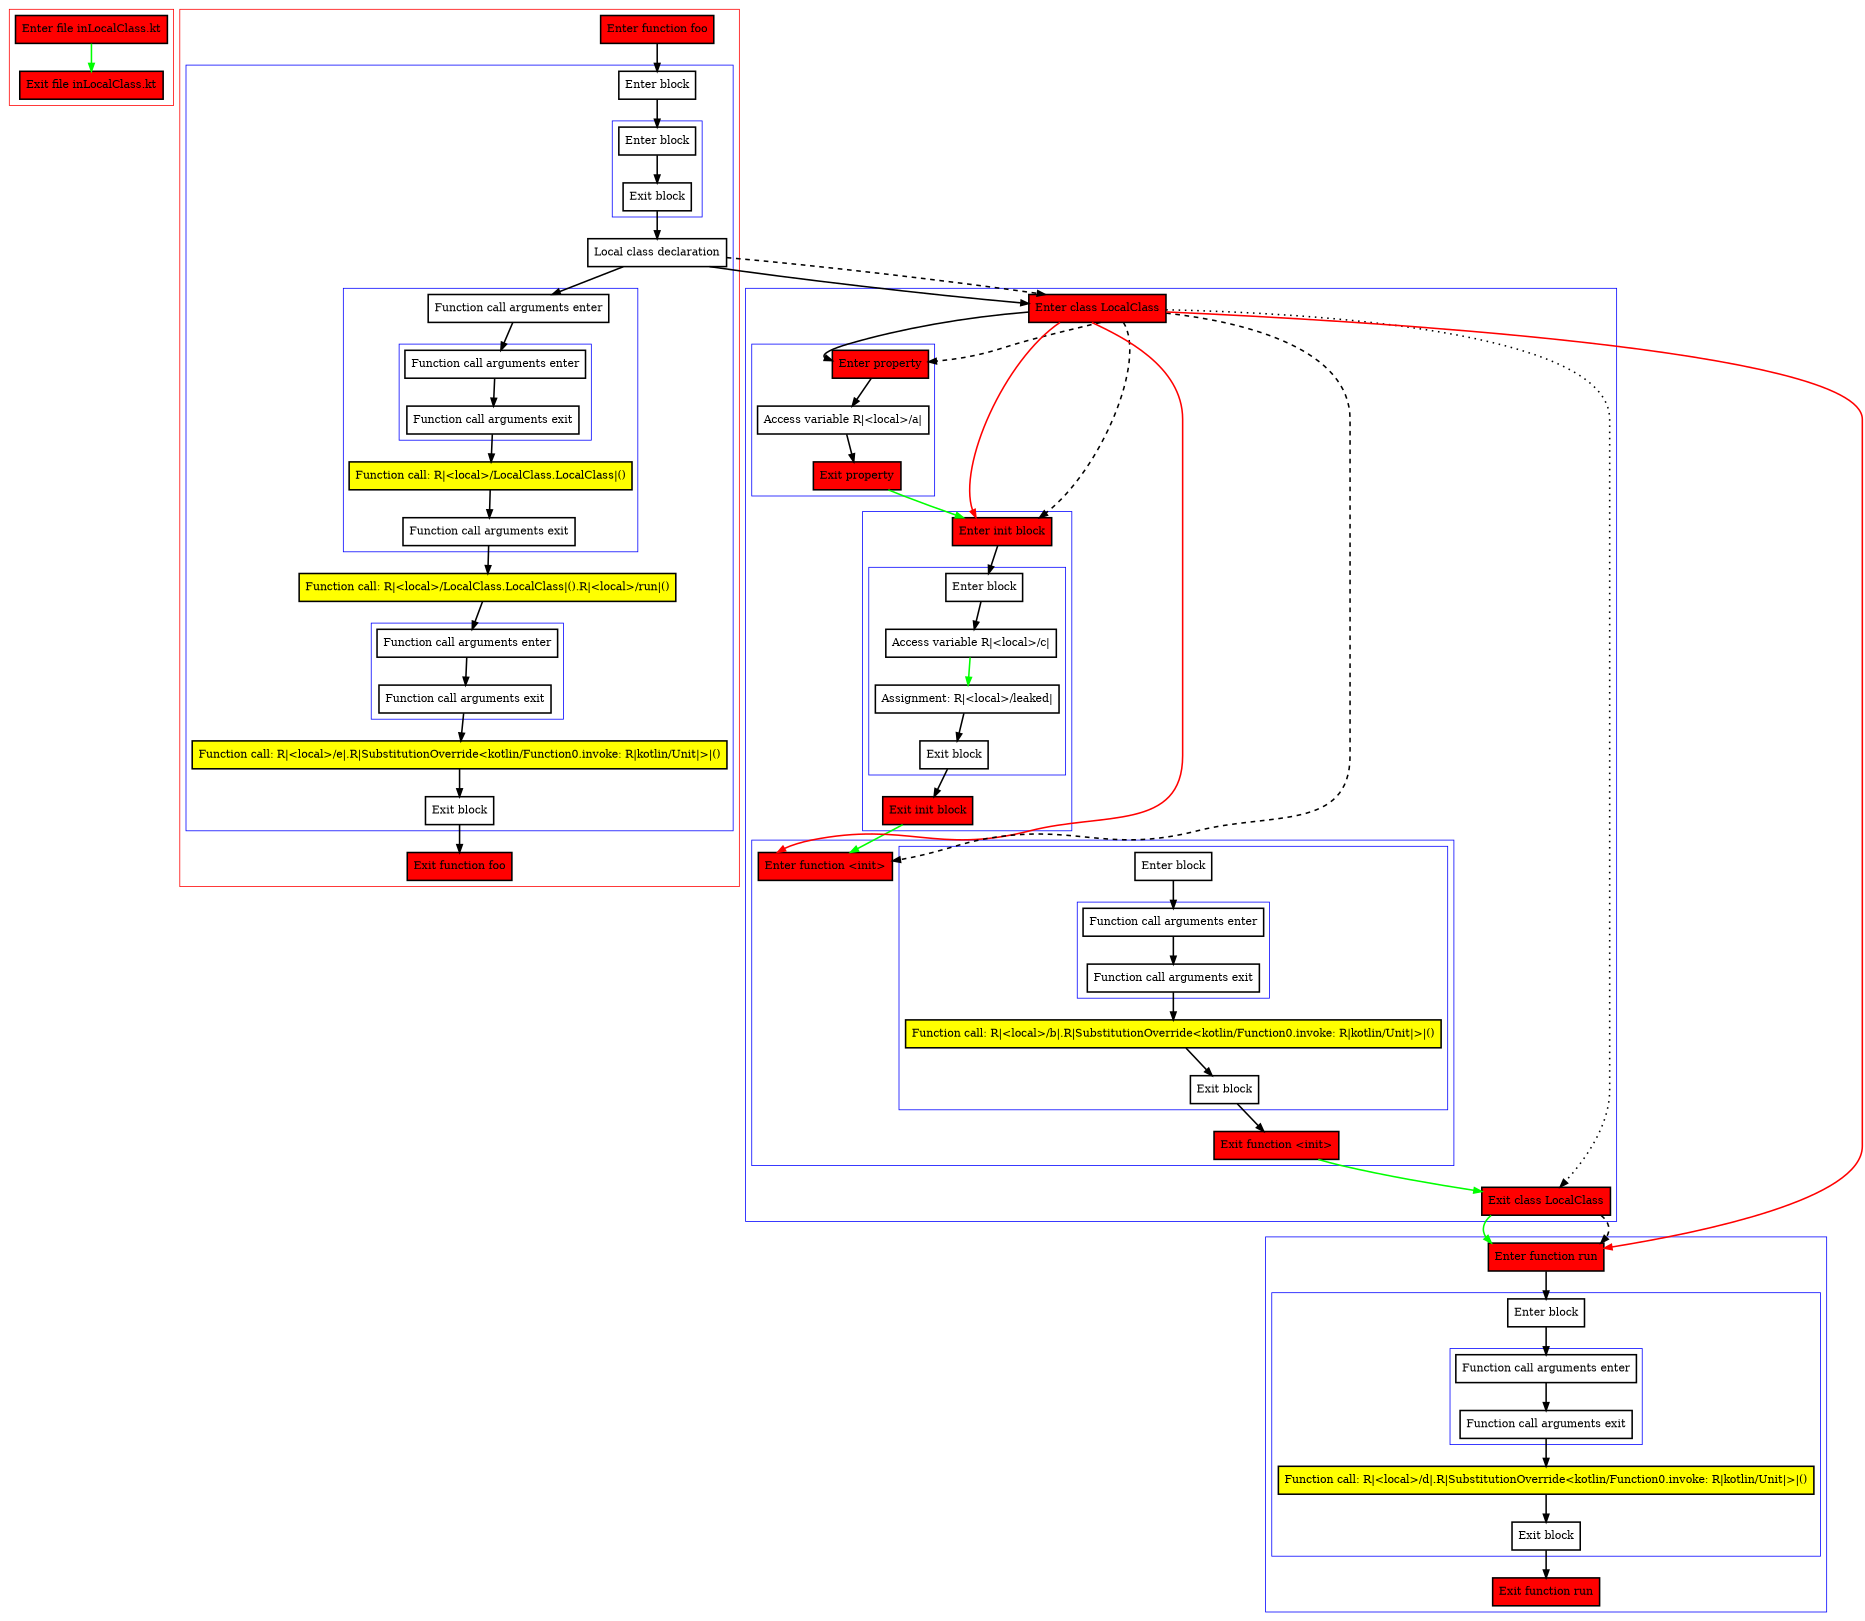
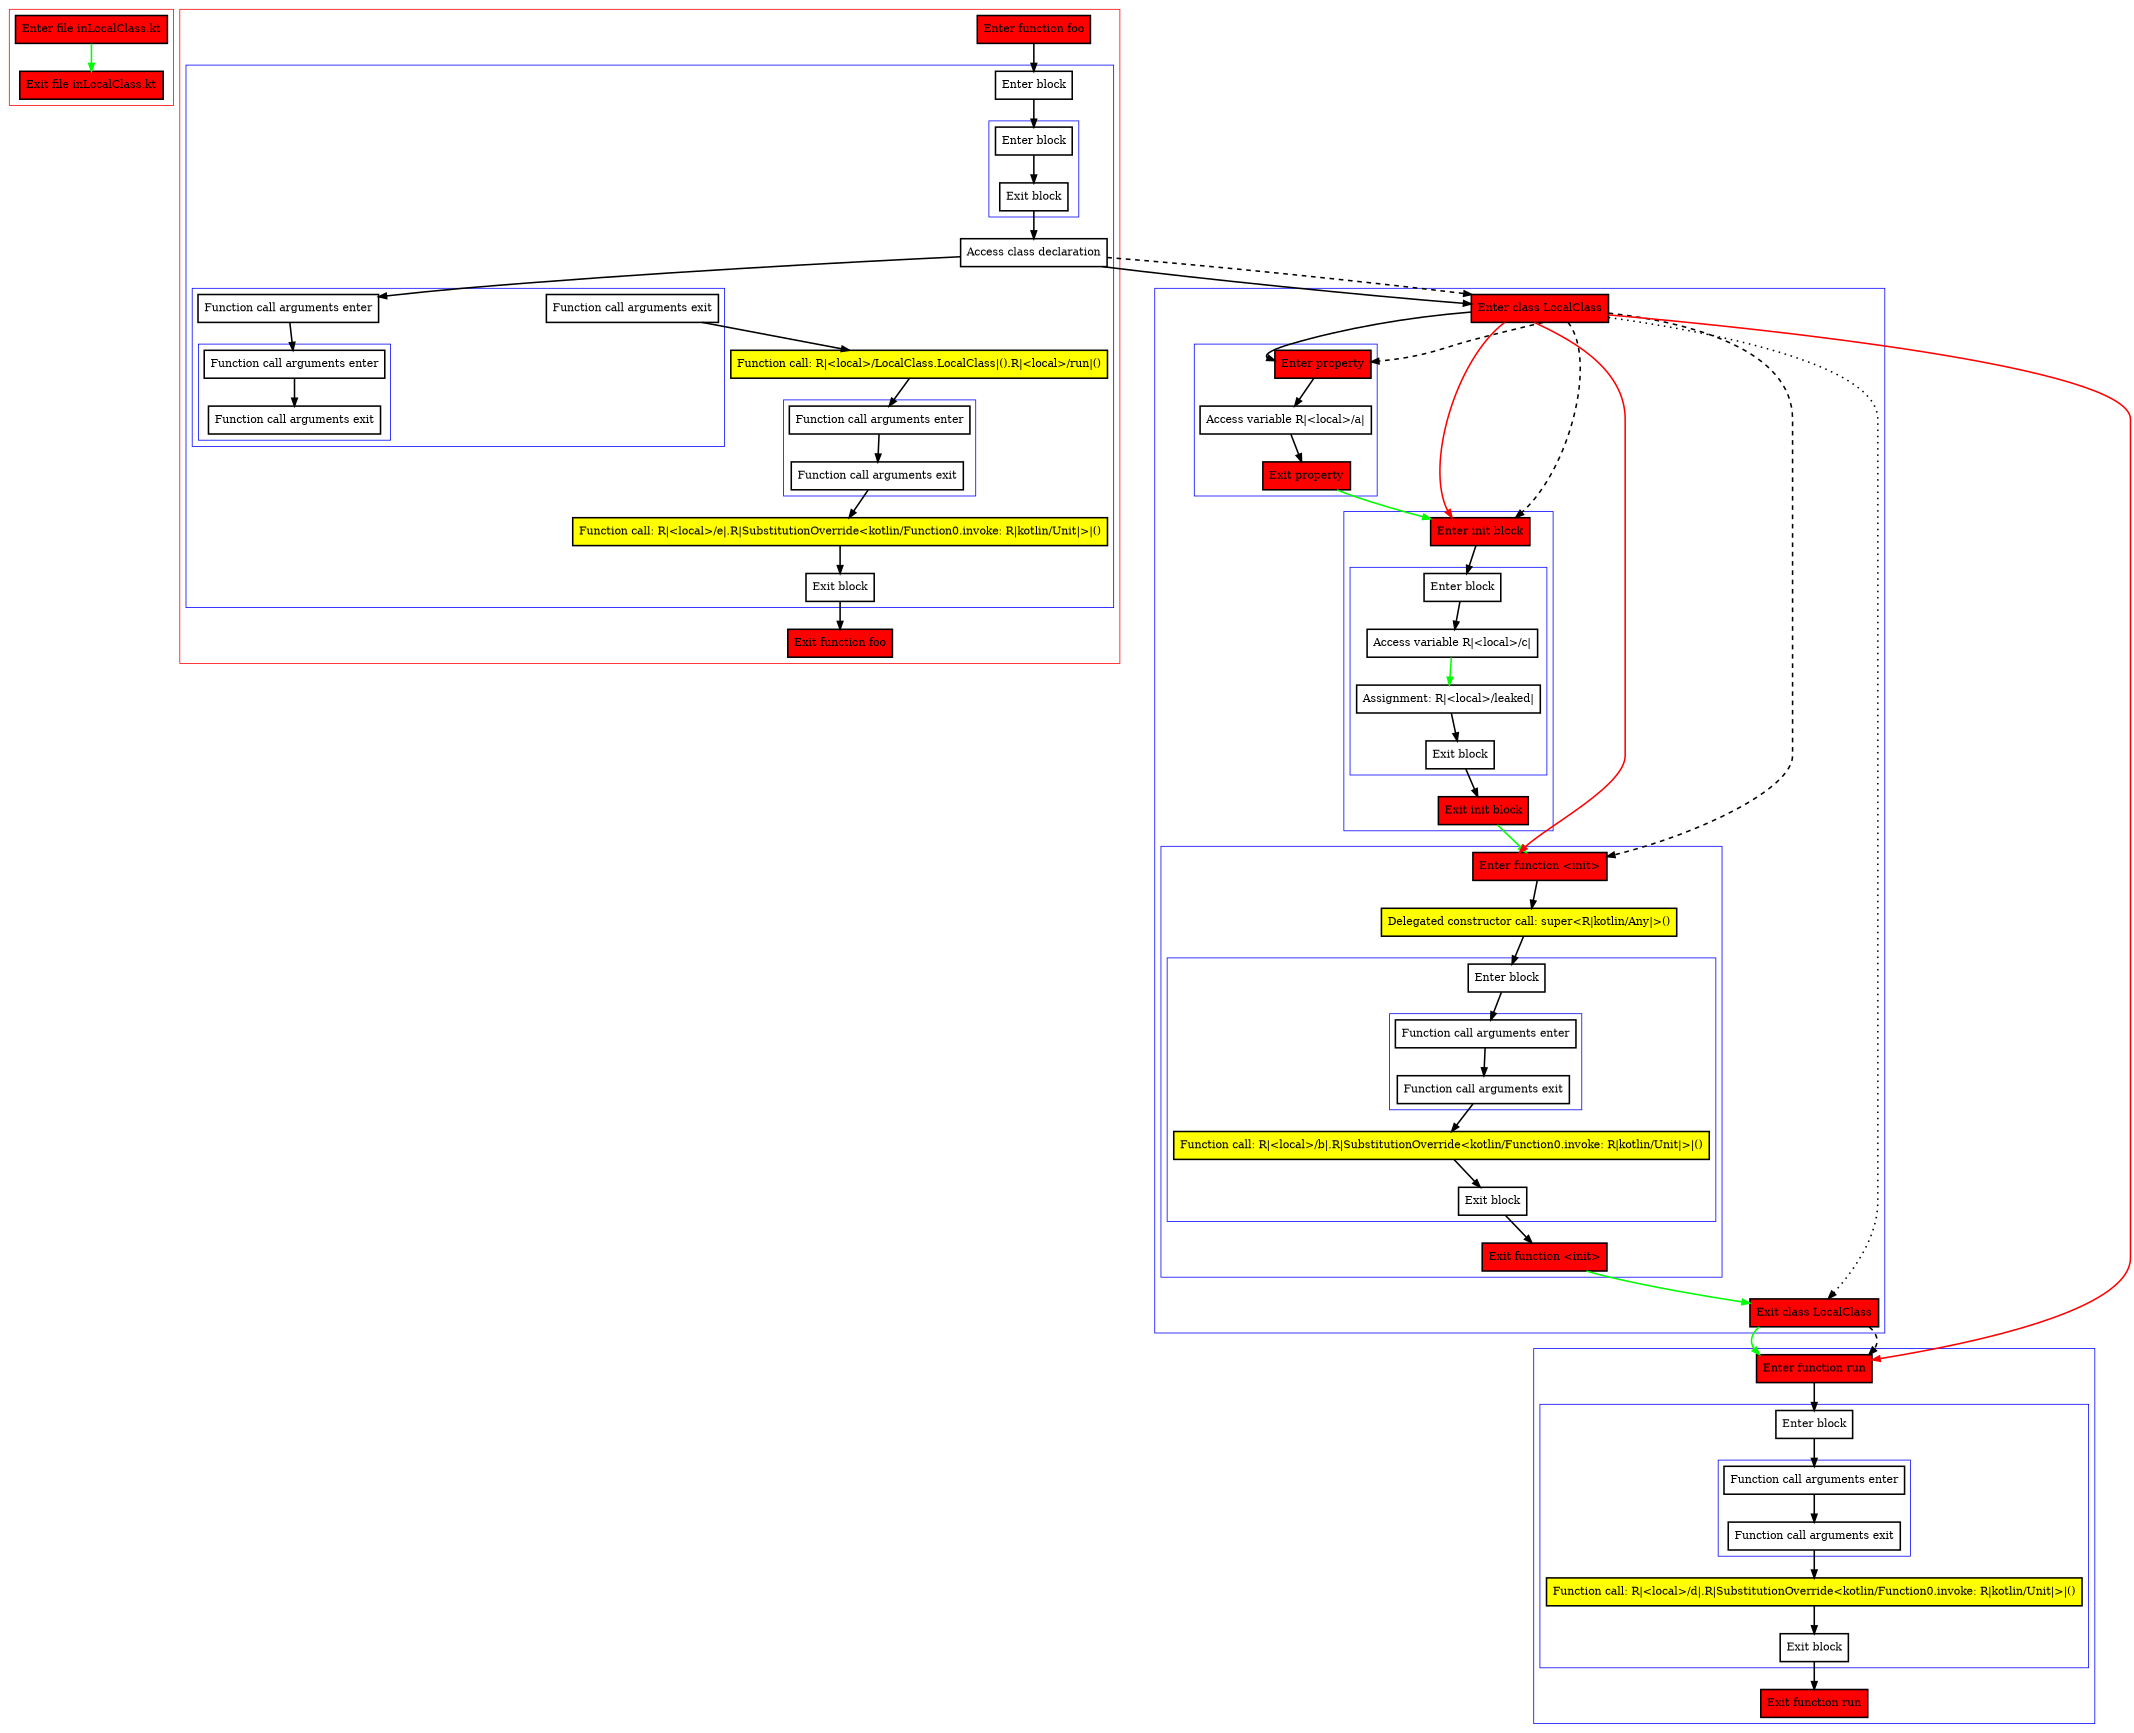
node "Local class declaration": label "Local class declaration" -> "Access class declaration"
node "Function call: R|<local>/LocalClass.LocalClass|()": removed
node "Delegated constructor call: super<R|kotlin/Any|>()": added
